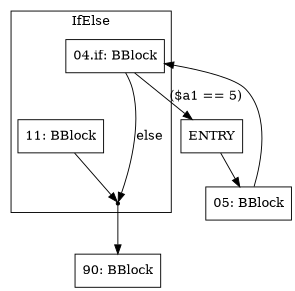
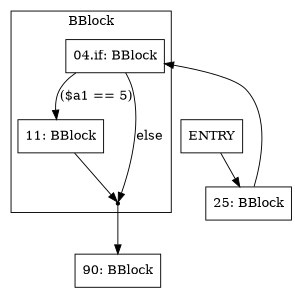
cluster "IfElse": label "IfElse" -> "BBlock"
edge "04.if: BBlock" -> "ENTRY": now "04.if: BBlock" -> "11: BBlock"
node "05: BBlock": label "05: BBlock" -> "25: BBlock"
